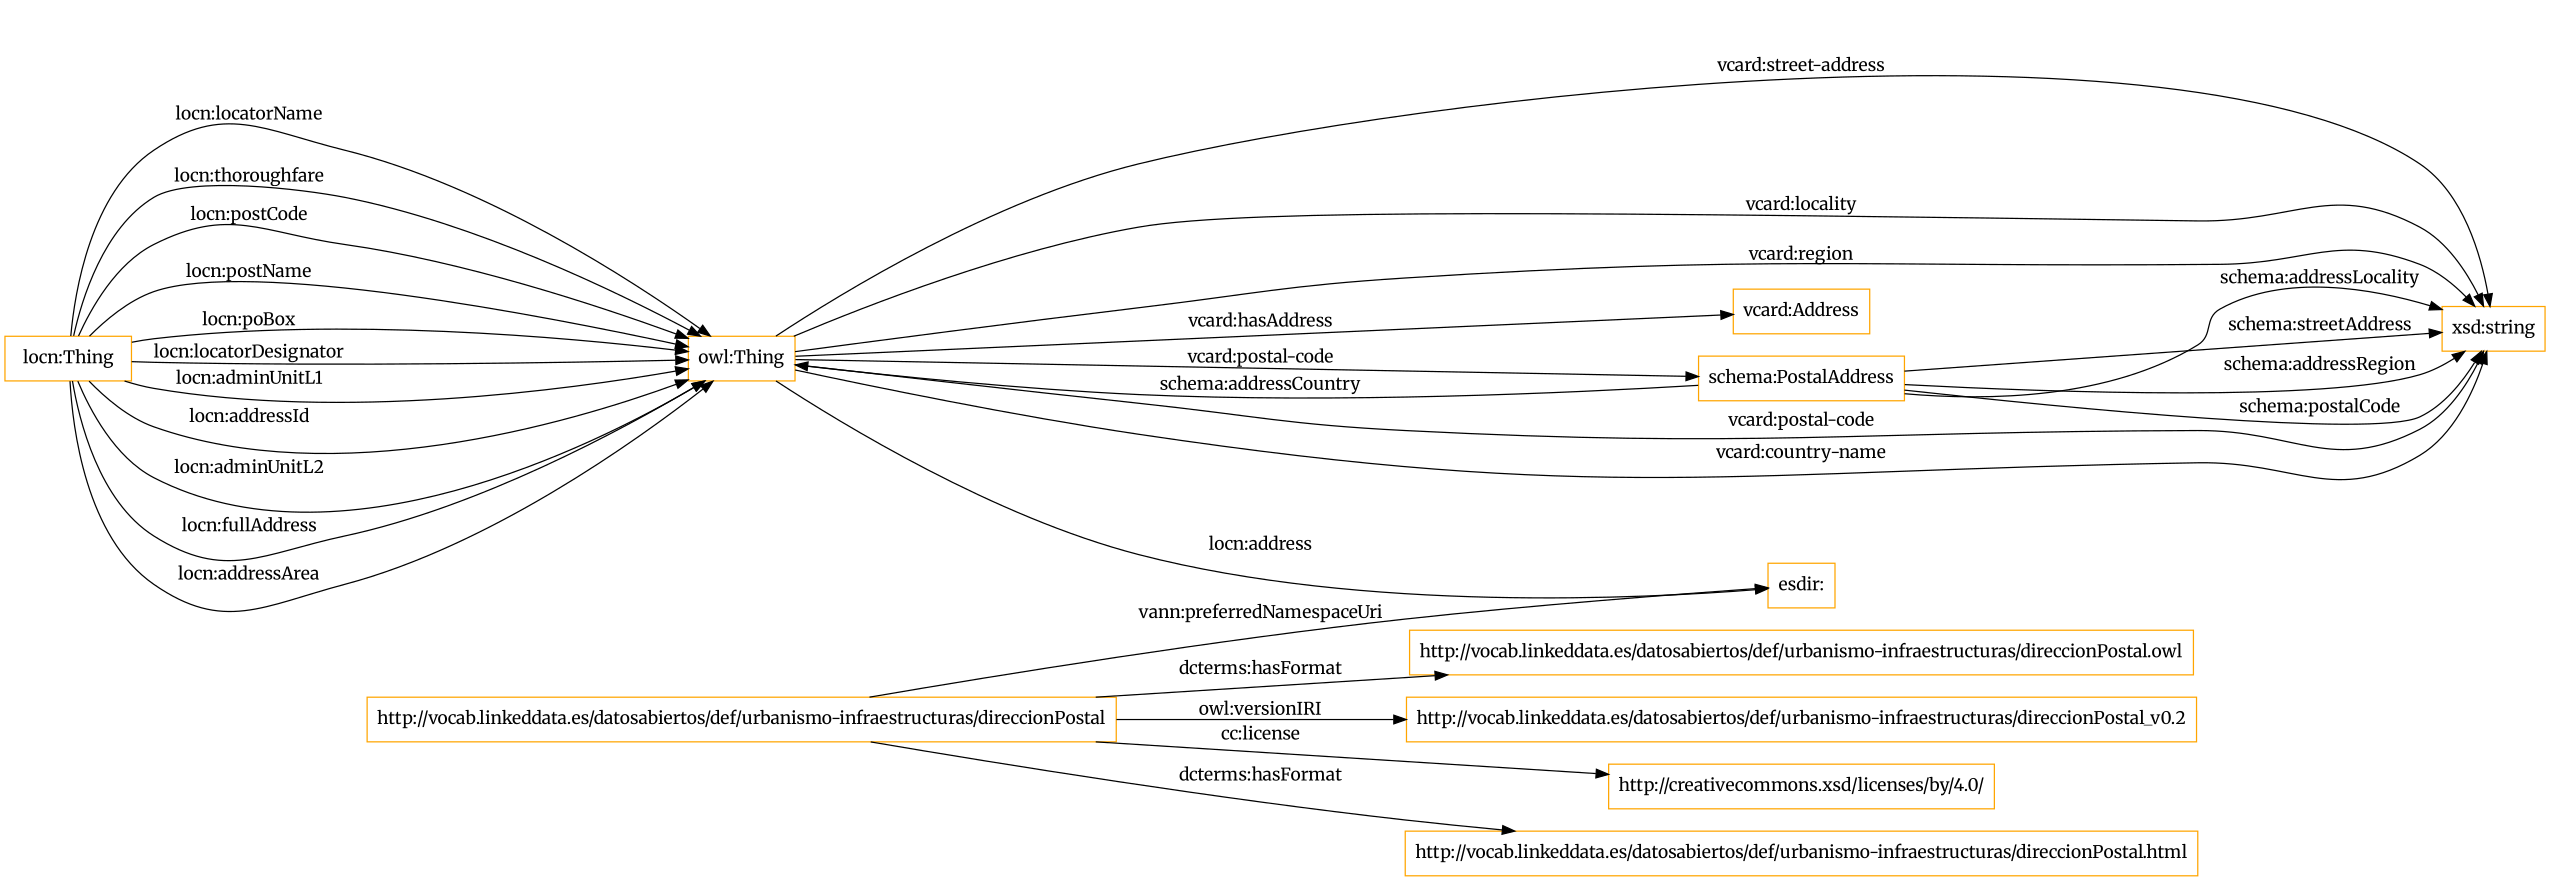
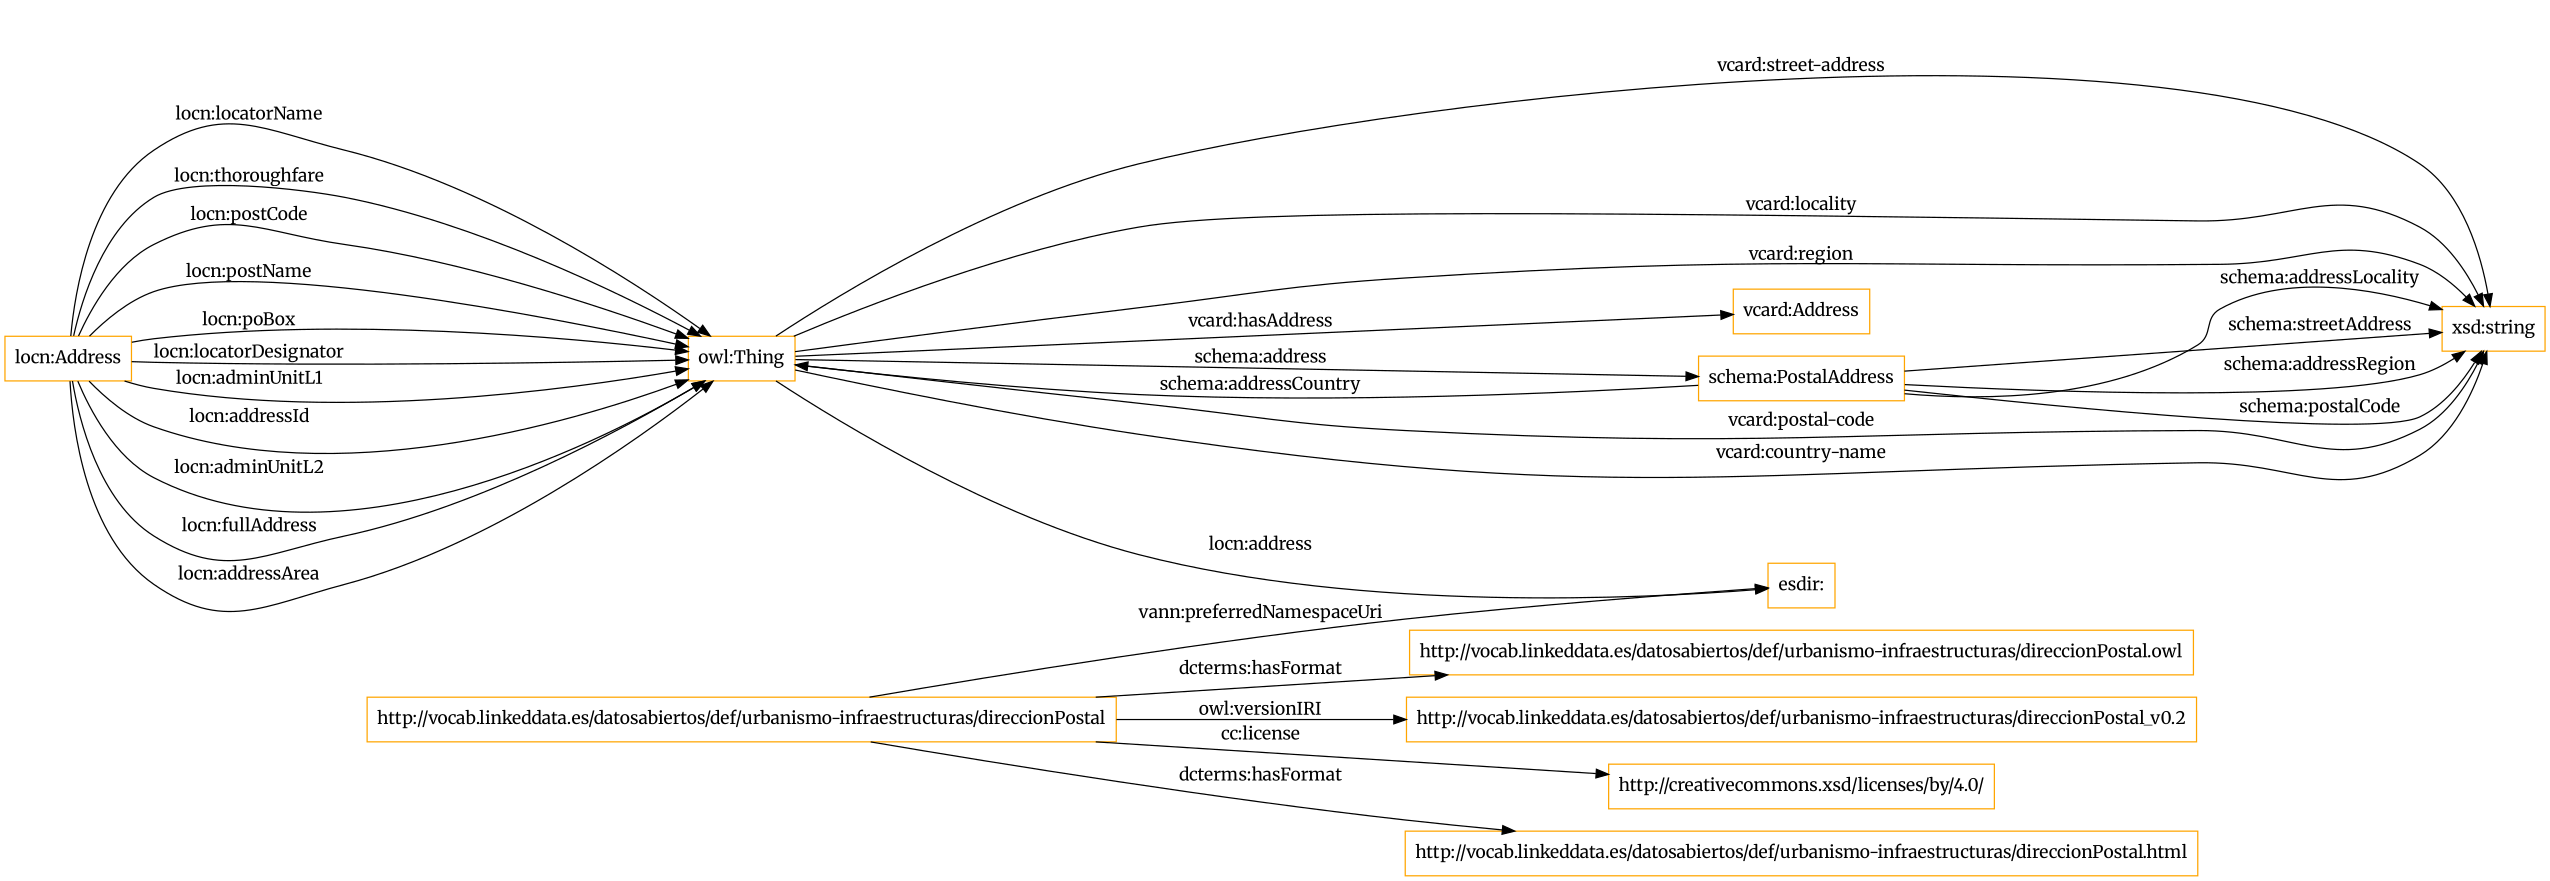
edge "owl:Thing" -> "schema:PostalAddress": label "vcard:postal-code" -> "schema:address"
node "locn:Thing": label "locn:Thing" -> "locn:Address"
